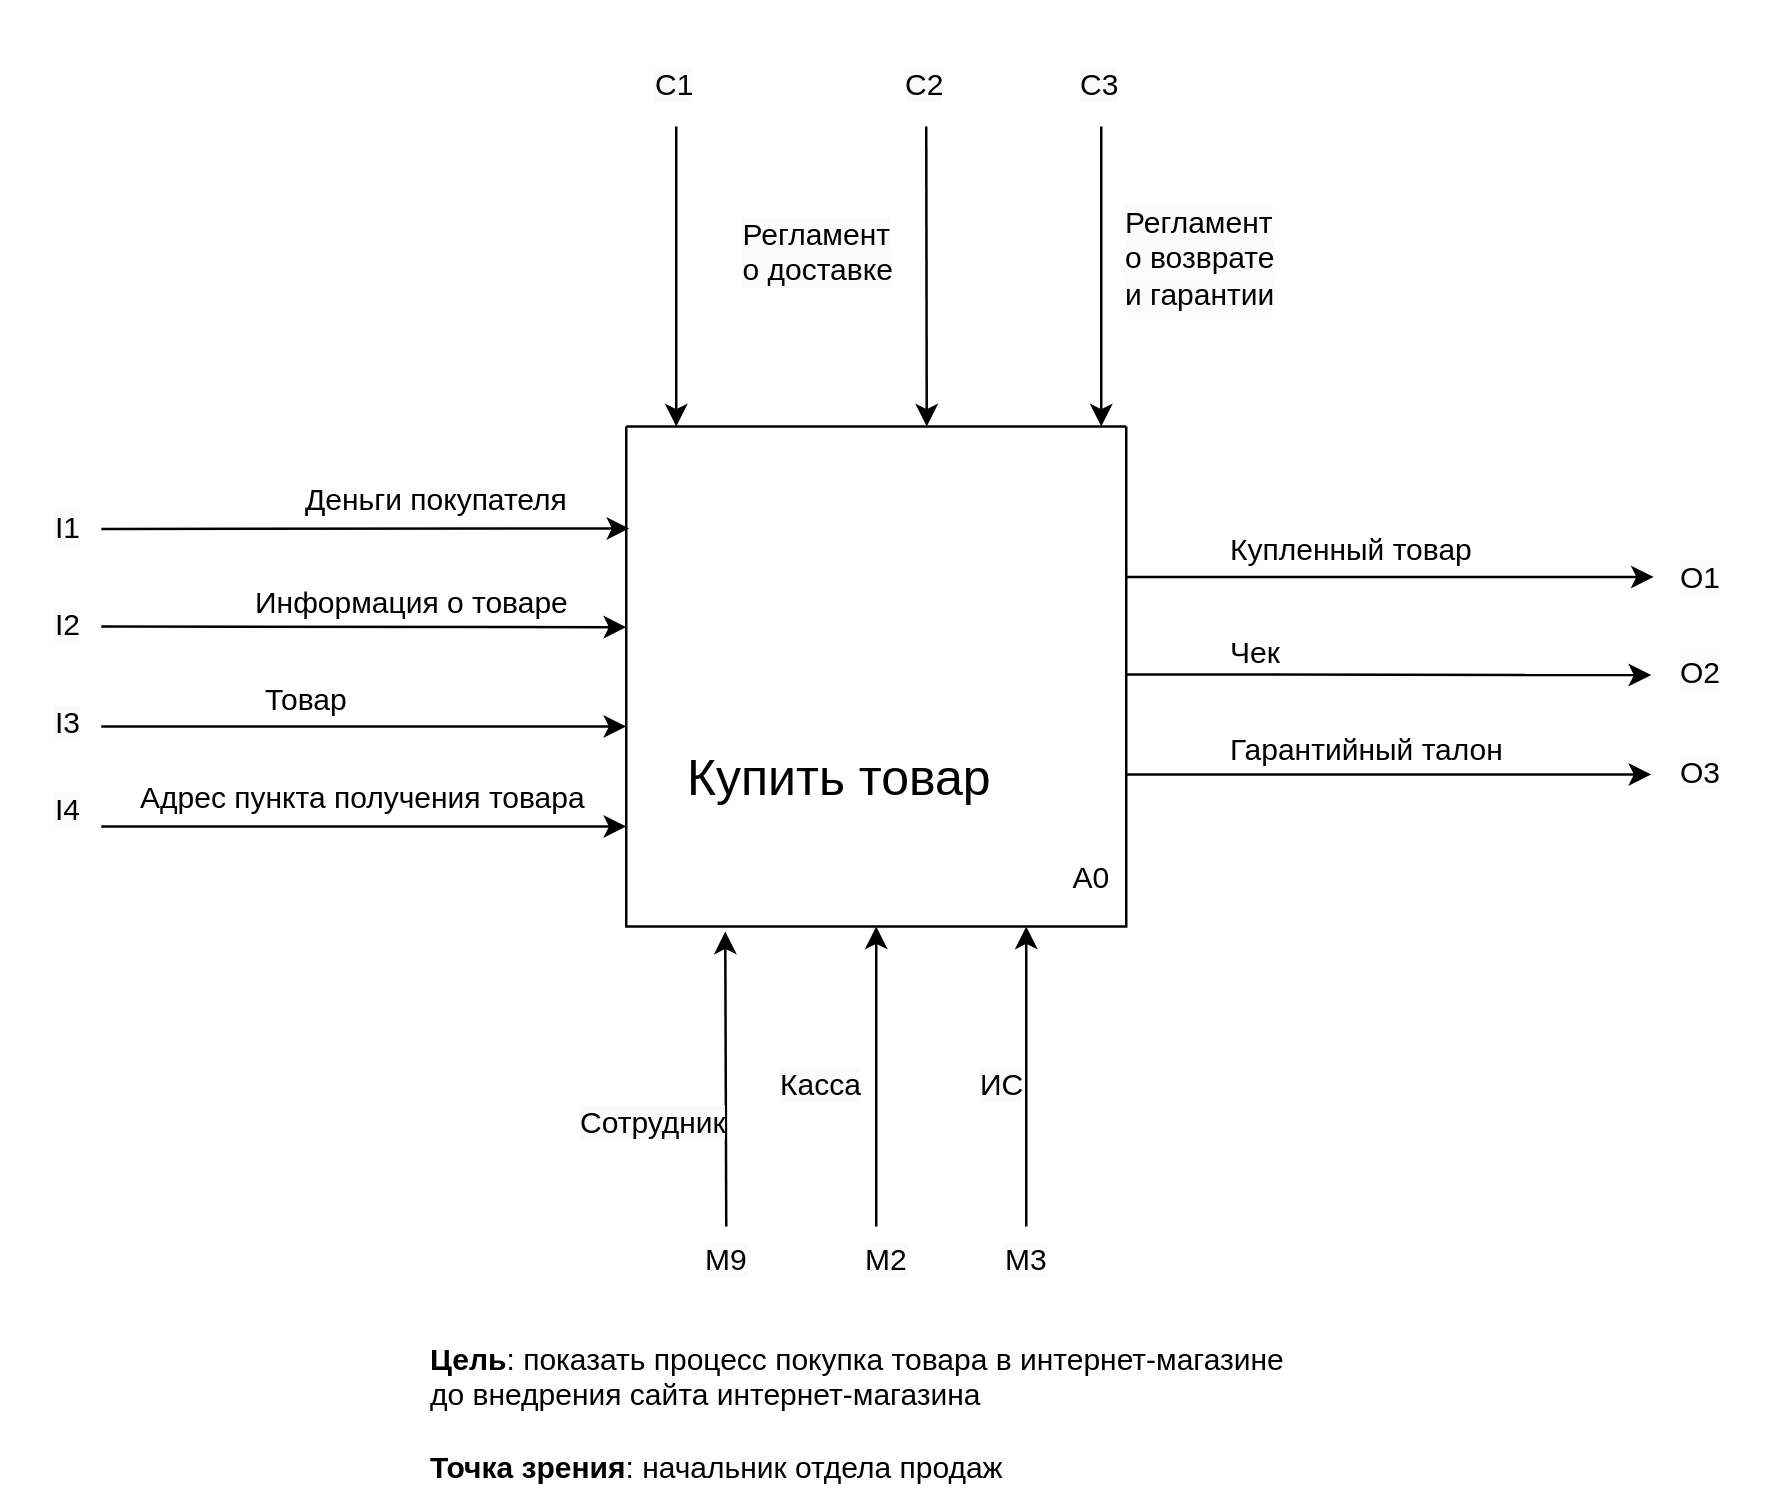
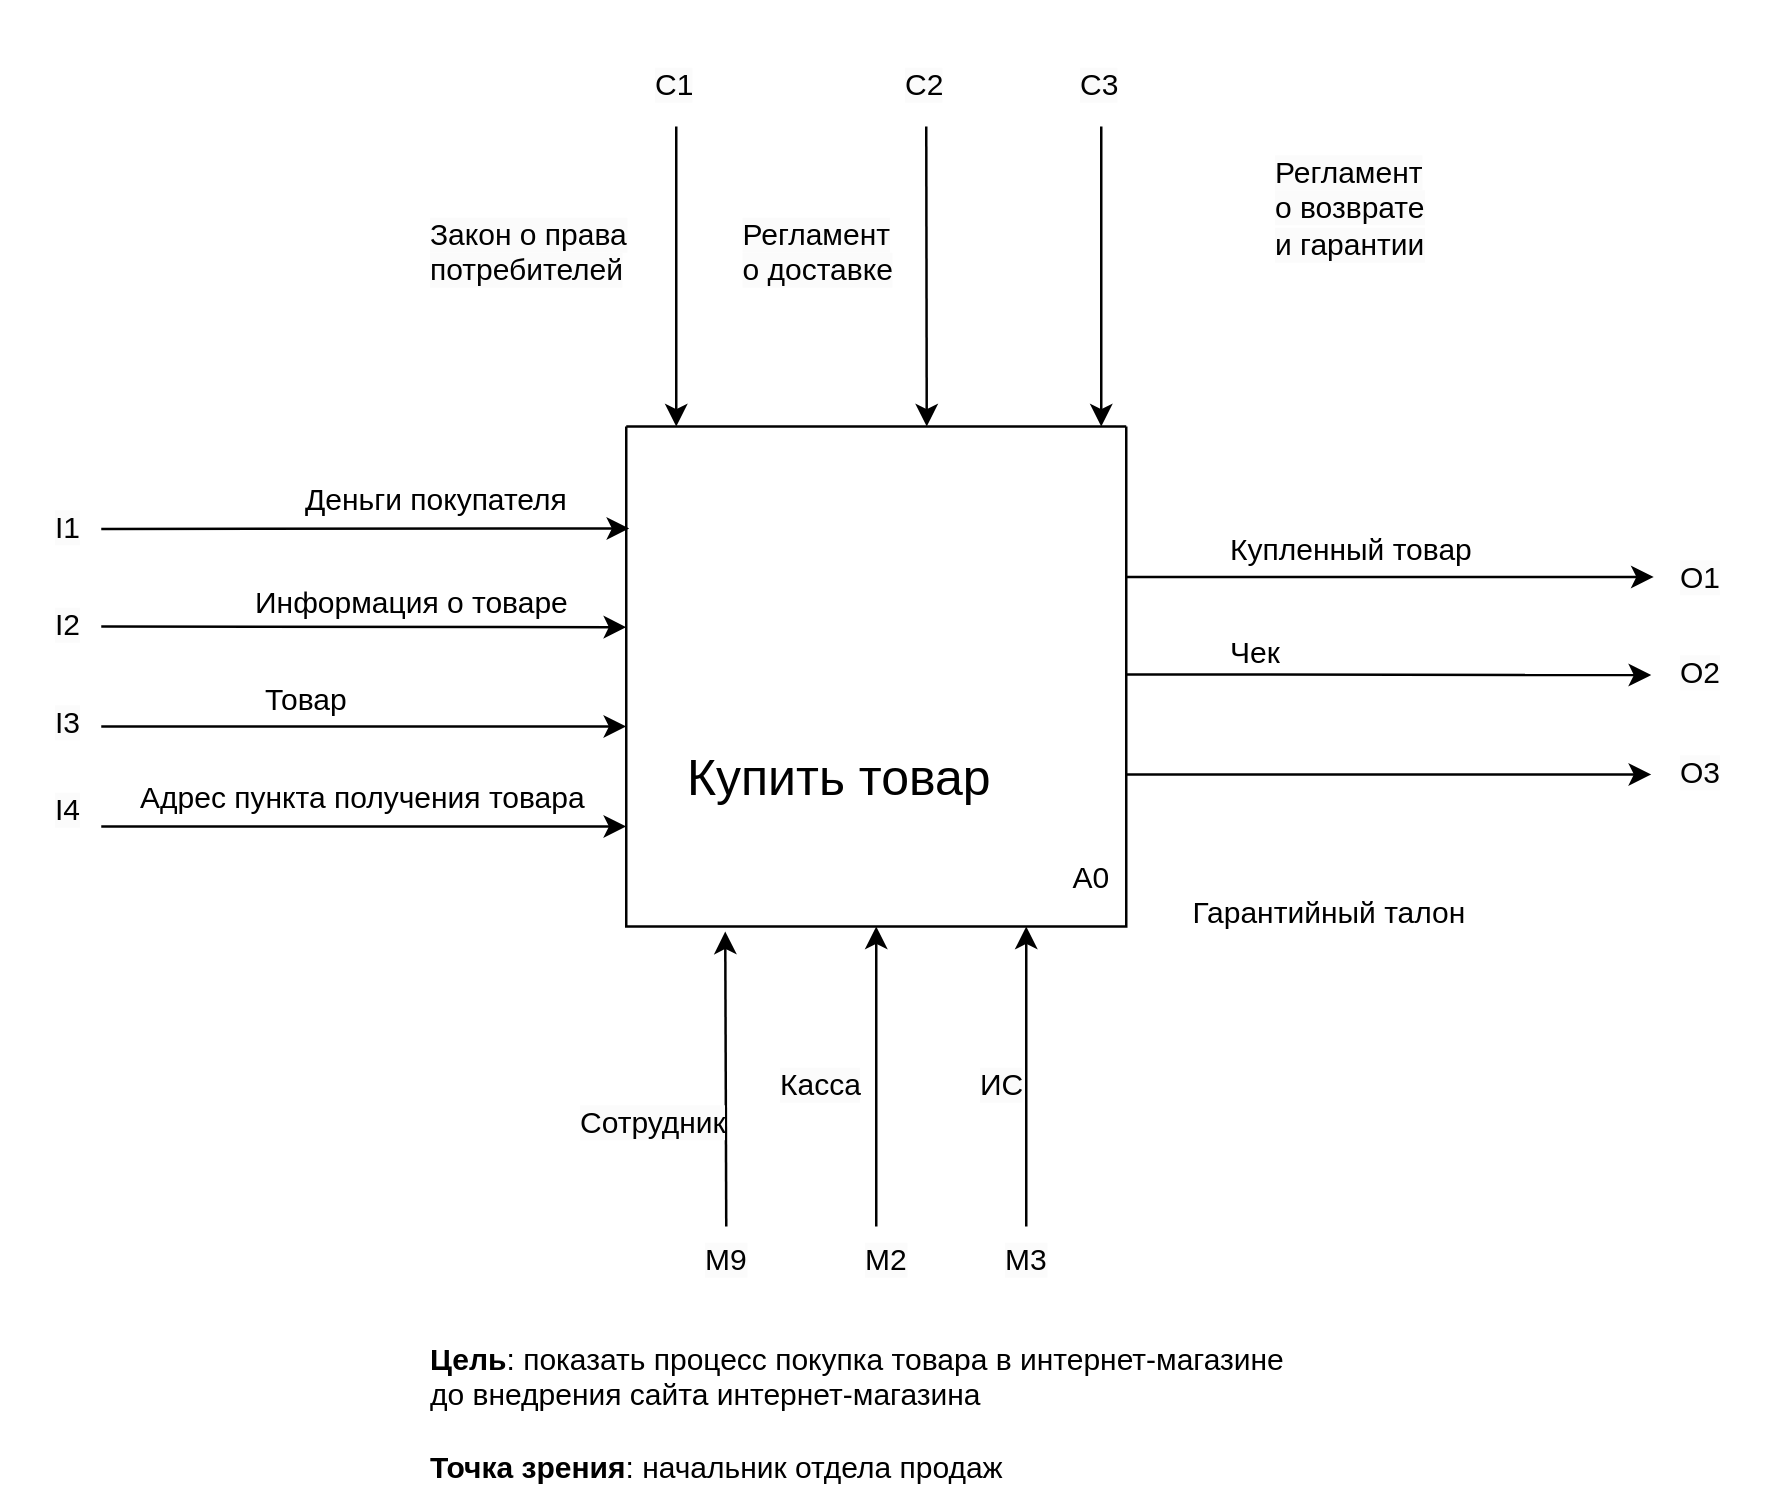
node "Закон о права потребителей": added
node "Регламент о возврате и гарантии": moved (1209, 251) -> (1359, 201)
node "Гарантийный талон": moved (1376, 741) -> (1339, 904)
